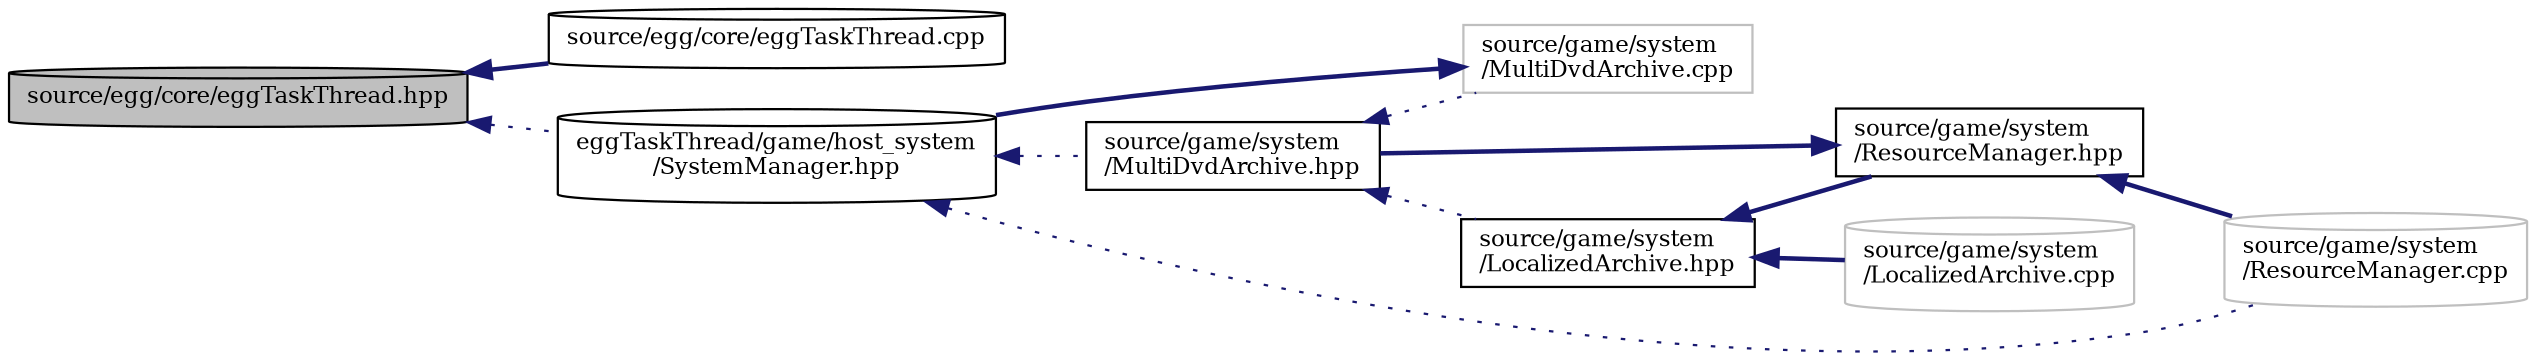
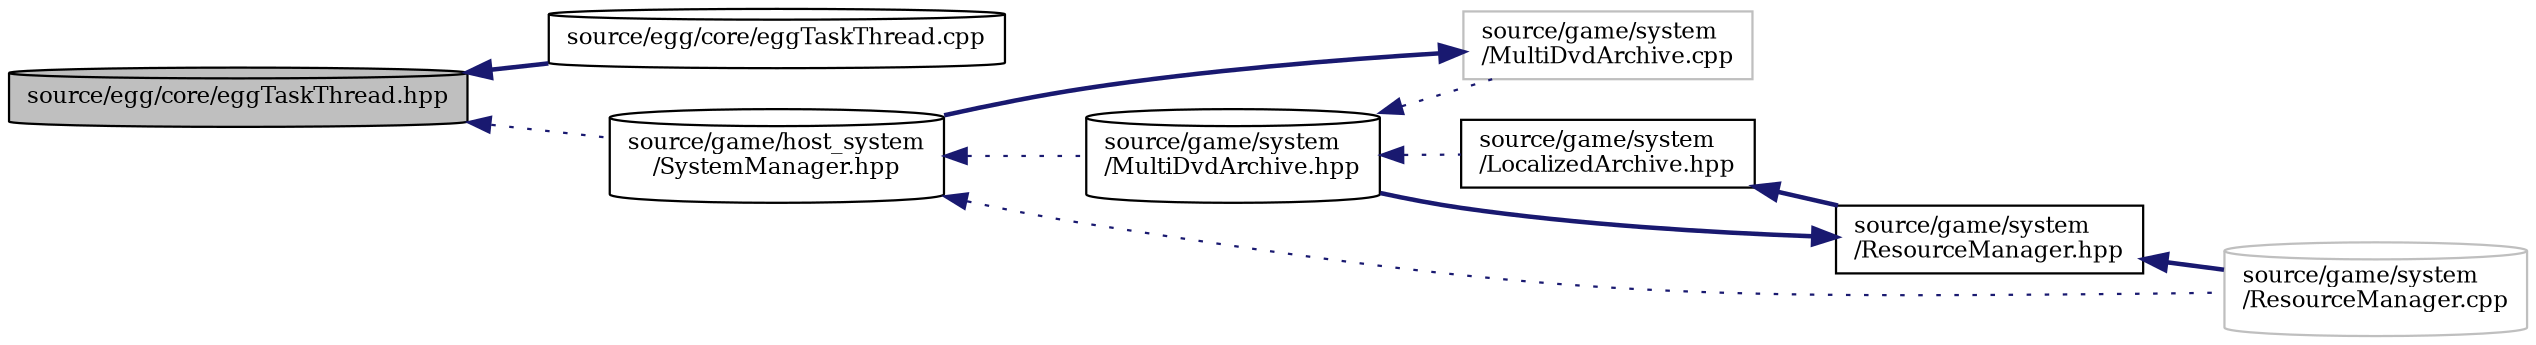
node "eggTaskThread/game/host_system /SystemManager.hpp": label "eggTaskThread/game/host_system /SystemManager.hpp" -> "source/game/host_system /SystemManager.hpp"
node "source/game/system /MultiDvdArchive.hpp": shape box -> cylinder
node "source/game/system /LocalizedArchive.cpp": removed
